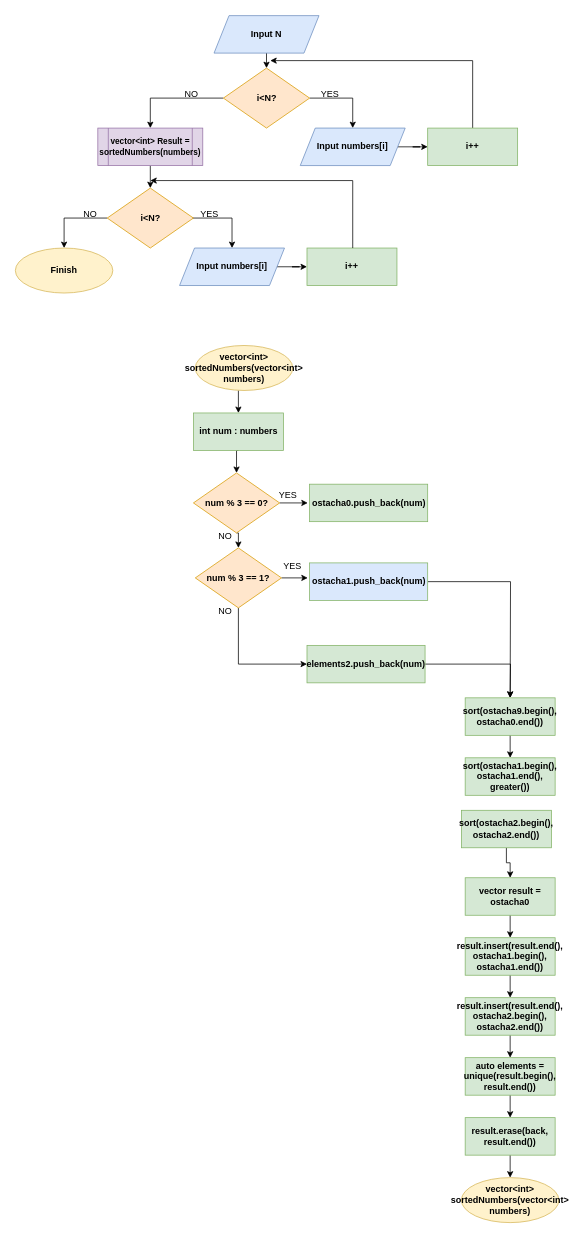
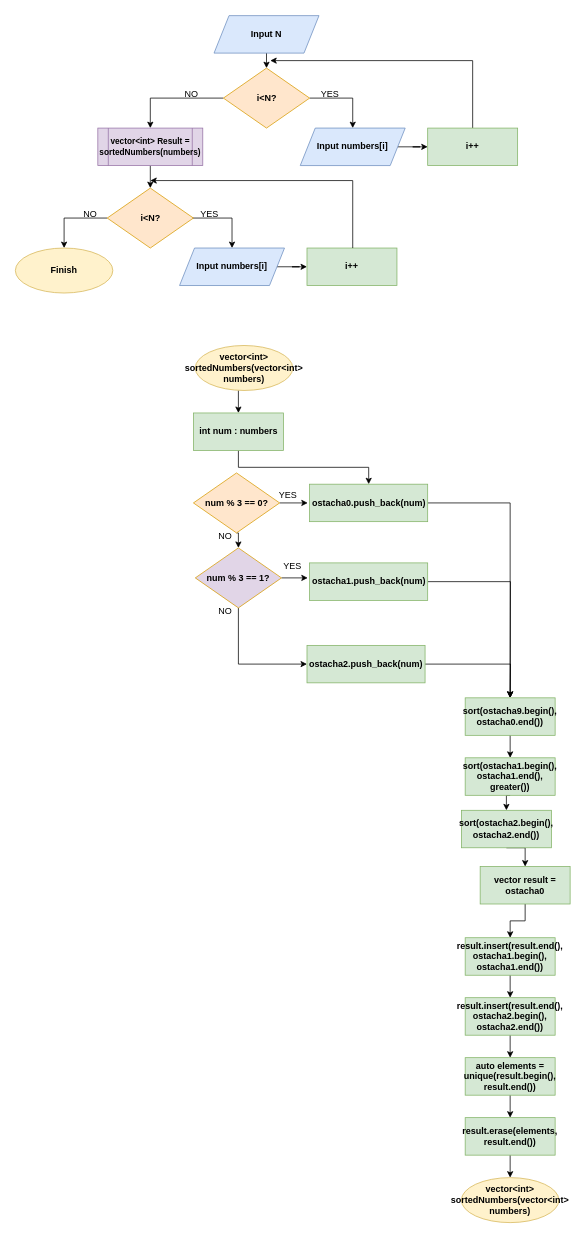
edge "int num : numbers" -> "num % 3 == 0?": now "int num : numbers" -> "ostacha0.push_back(num)"
edge "ostacha0.push_back(num)" -> "sort(ostacha9.begin(), ostacha0.end())": added
node "num % 3 == 1?": fillcolor #ffe6cc -> #e1d5e7
node "ostacha1.push_back(num)": fillcolor #dae8fc -> #d5e8d4
node "elements2.push_back(num)": label "elements2.push_back(num)" -> "ostacha2.push_back(num)"
edge "sort(ostacha1.begin(), ostacha1.end(), greater())" -> "sort(ostacha2.begin(), ostacha2.end())": added
node "vector result = ostacha0": moved (510, 897) -> (525, 885)
node "result.erase(back, result.end())": label "result.erase(back, result.end())" -> "result.erase(elements, result.end())"
